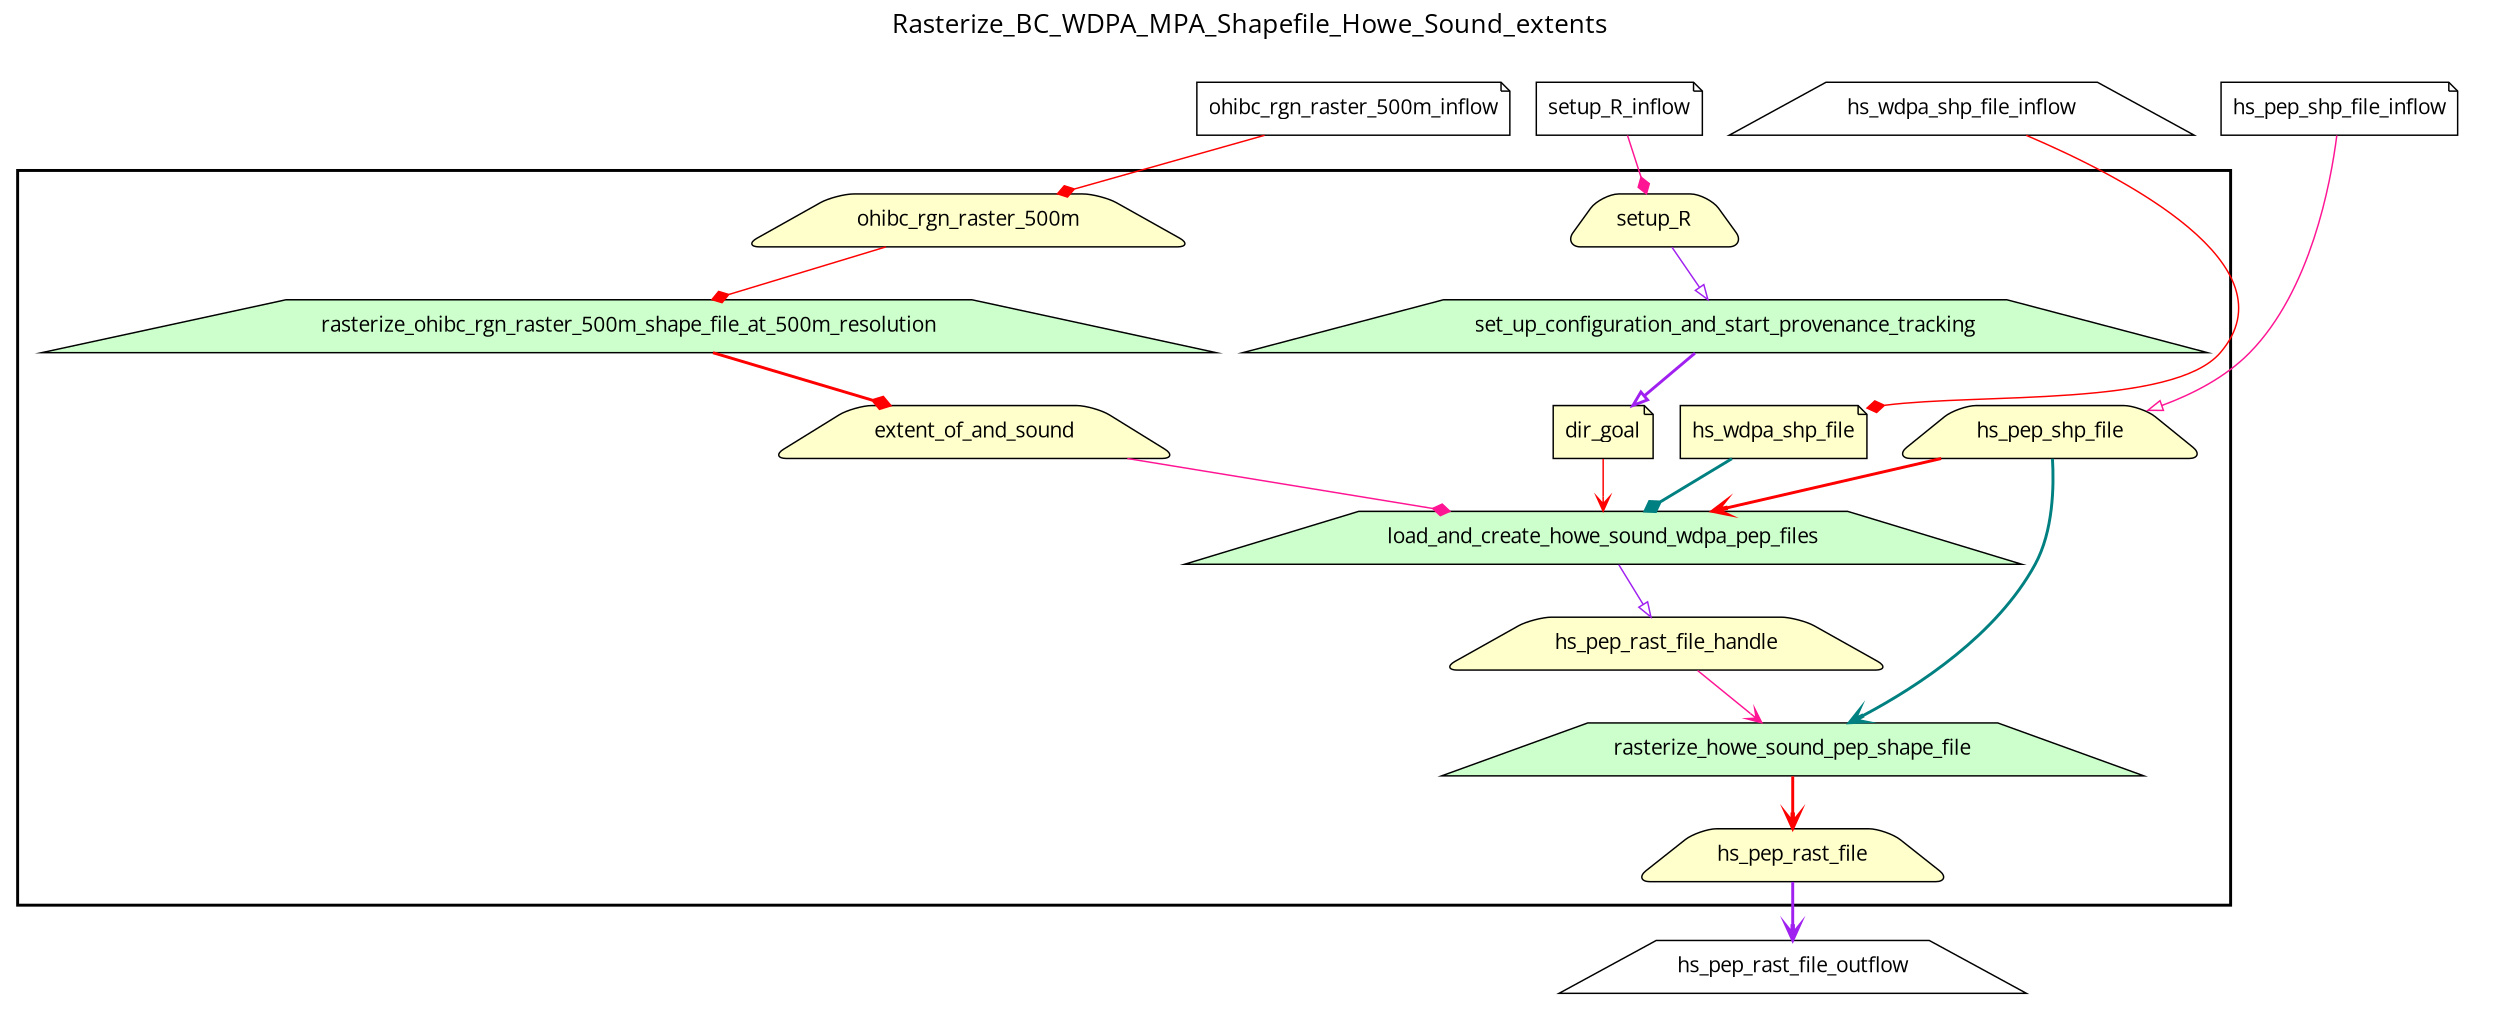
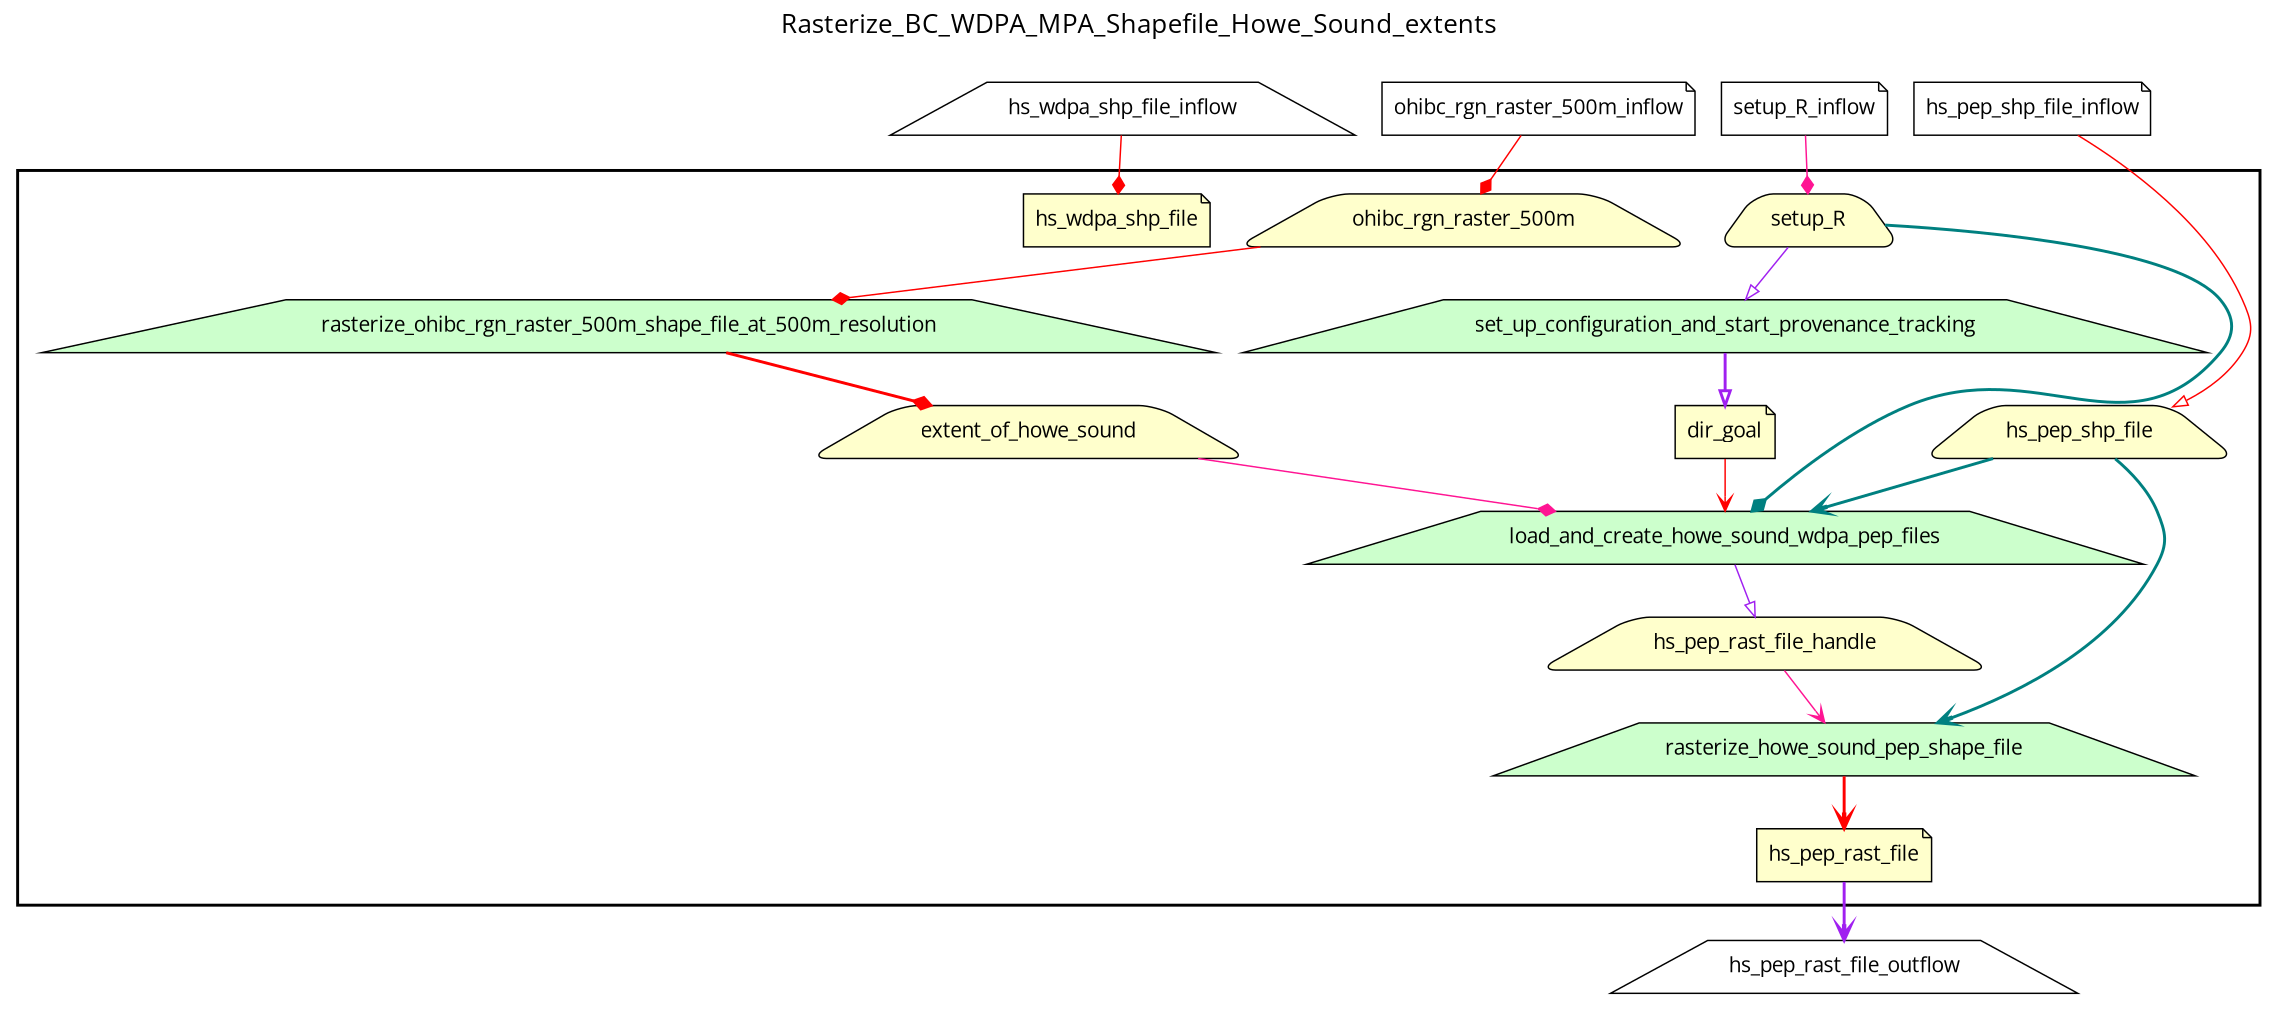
edge "hs_pep_shp_file_inflow" -> "hs_pep_shp_file": color deeppink -> red
node "extent_of_and_sound": label "extent_of_and_sound" -> "extent_of_howe_sound"
edge "hs_wdpa_shp_file" -> "load_and_create_howe_sound_wdpa_pep_files": now "setup_R" -> "load_and_create_howe_sound_wdpa_pep_files"
edge "hs_pep_shp_file" -> "load_and_create_howe_sound_wdpa_pep_files": color red -> teal
node "hs_pep_rast_file": shape trapezium -> note
